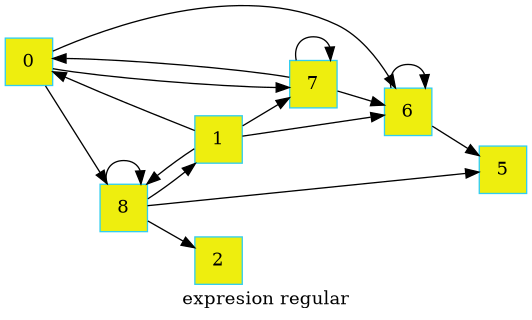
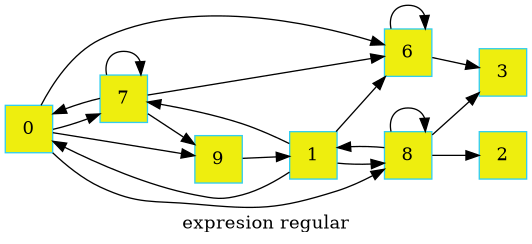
node "9": added
node "5": label "5" -> "3"
